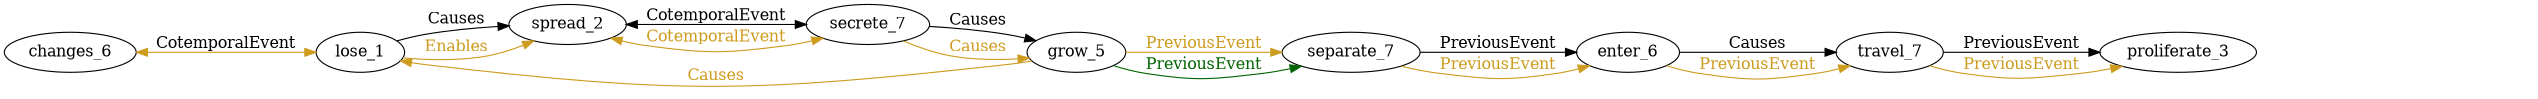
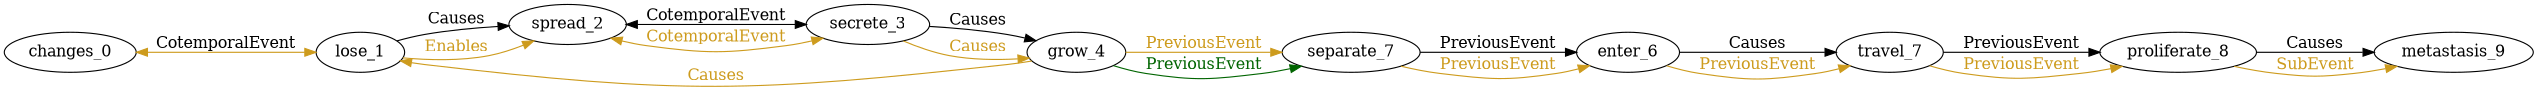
node "secrete_7": label "secrete_7" -> "secrete_3"
node "changes_6": label "changes_6" -> "changes_0"
node "grow_5": label "grow_5" -> "grow_4"
node "proliferate_3": label "proliferate_3" -> "proliferate_8"
node "metastasis_9": added
